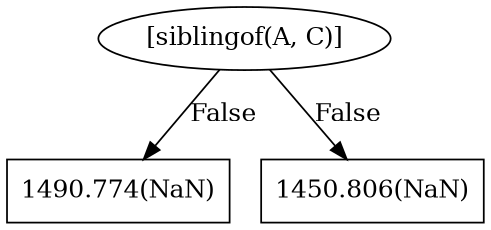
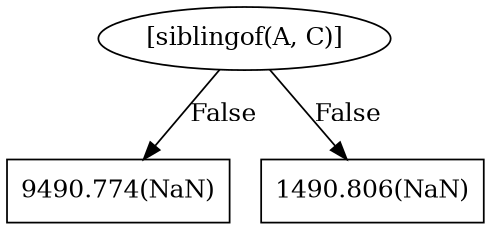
node "1490.774(NaN)": label "1490.774(NaN)" -> "9490.774(NaN)"
node "1450.806(NaN)": label "1450.806(NaN)" -> "1490.806(NaN)"
